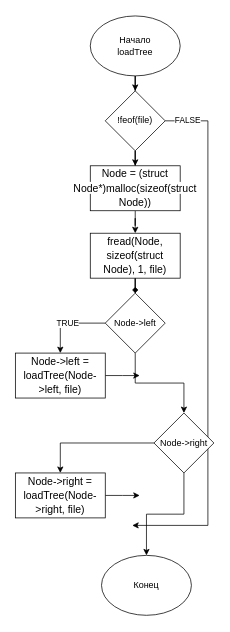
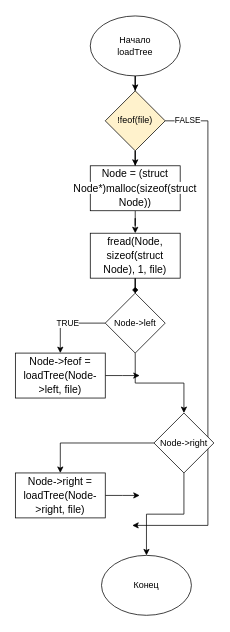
node "!feof(file)": fillcolor #ffffff -> #fff2cc
node "Node->left = loadTree(Node->left, file)": label "Node->left = loadTree(Node->left, file)" -> "Node->feof = loadTree(Node->left, file)"
